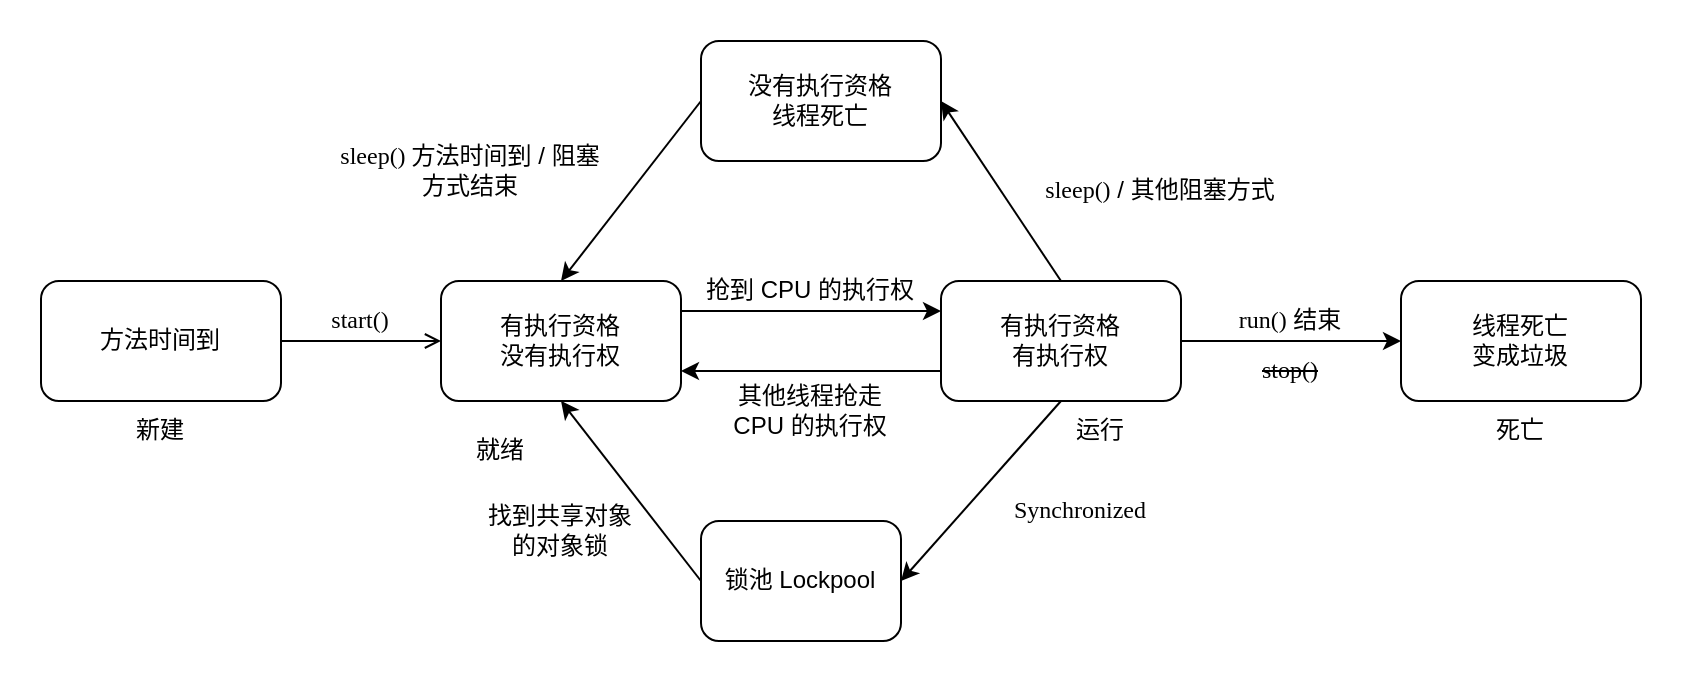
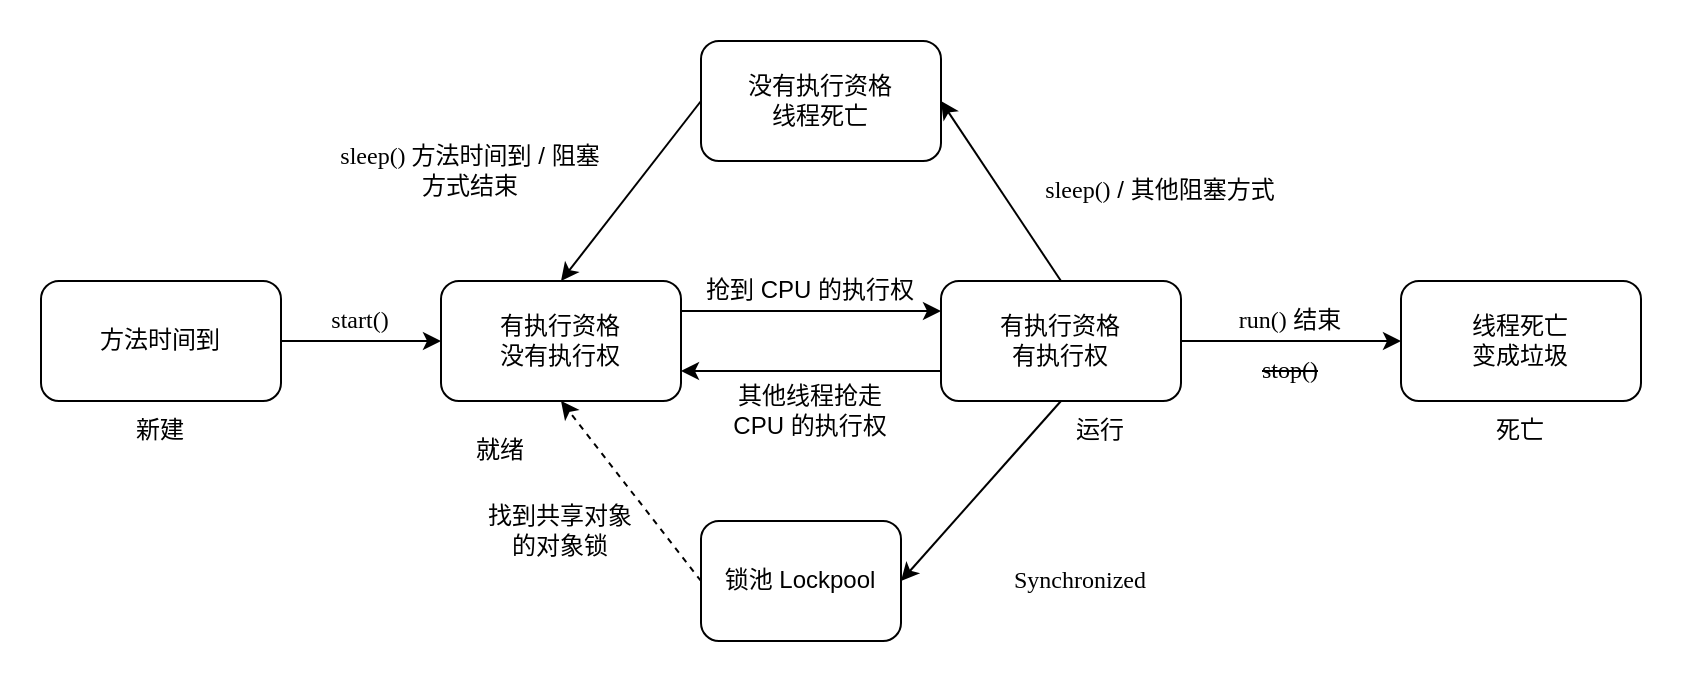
edge "方法时间到" -> "有执行资格 没有执行权": arrowhead open -> classic
edge "锁池 Lockpool" -> "有执行资格 没有执行权": style solid -> dashed
node "Synchronized": moved (1081, 511) -> (1081, 581)
